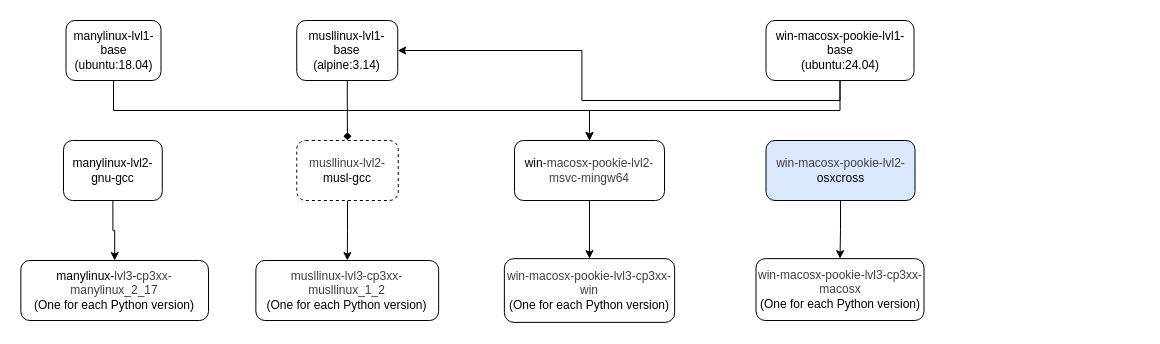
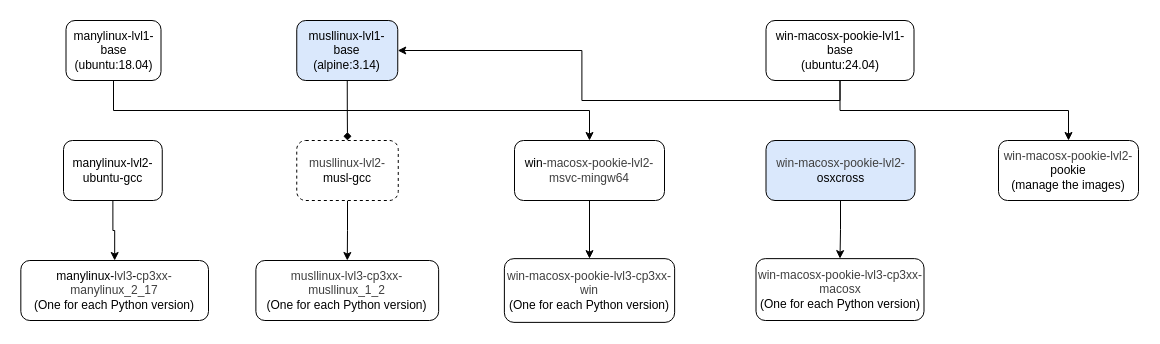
node "musllinux-lvl1-base (alpine:3.14)": fillcolor #ffffff -> #dae8fc
edge "win-macosx-pookie-lvl1-base (ubuntu:24.04)" -> "win-macosx-pookie-lvl2-msvc-mingw64": removed
edge "win-macosx-pookie-lvl1-base (ubuntu:24.04)" -> "win-macosx-pookie-lvl2-pookie (manage the images)": added
node "manylinux-lvl2-gnu-gcc": label "manylinux-lvl2-gnu-gcc" -> "manylinux-lvl2-ubuntu-gcc"
node "win-macosx-pookie-lvl2-pookie (manage the images)": added
